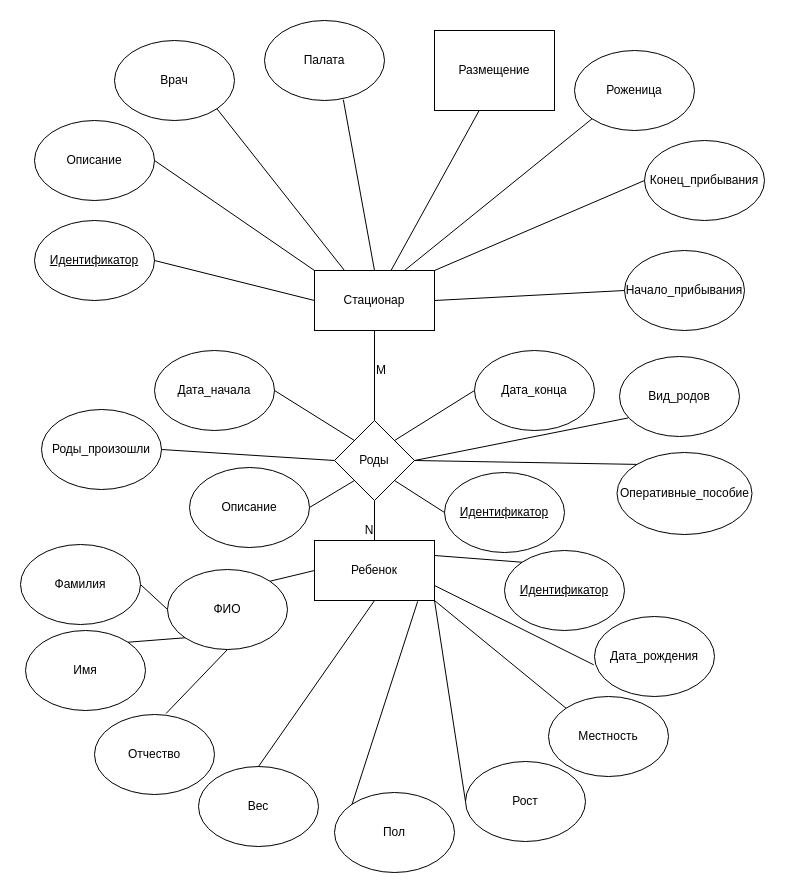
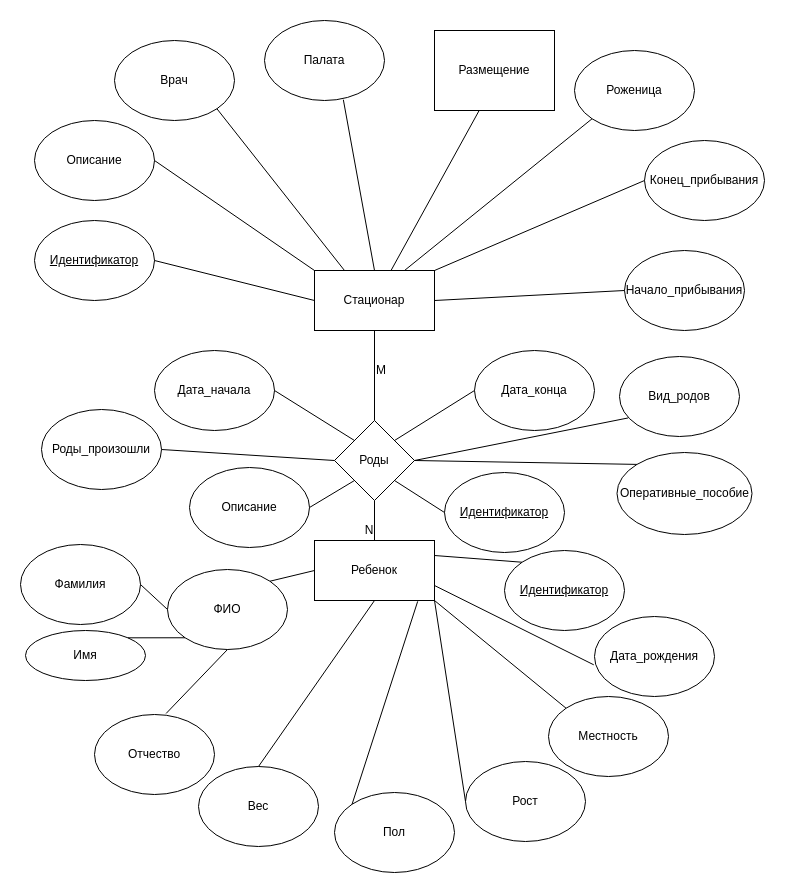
node "Имя": size 120x80 -> 120x50
